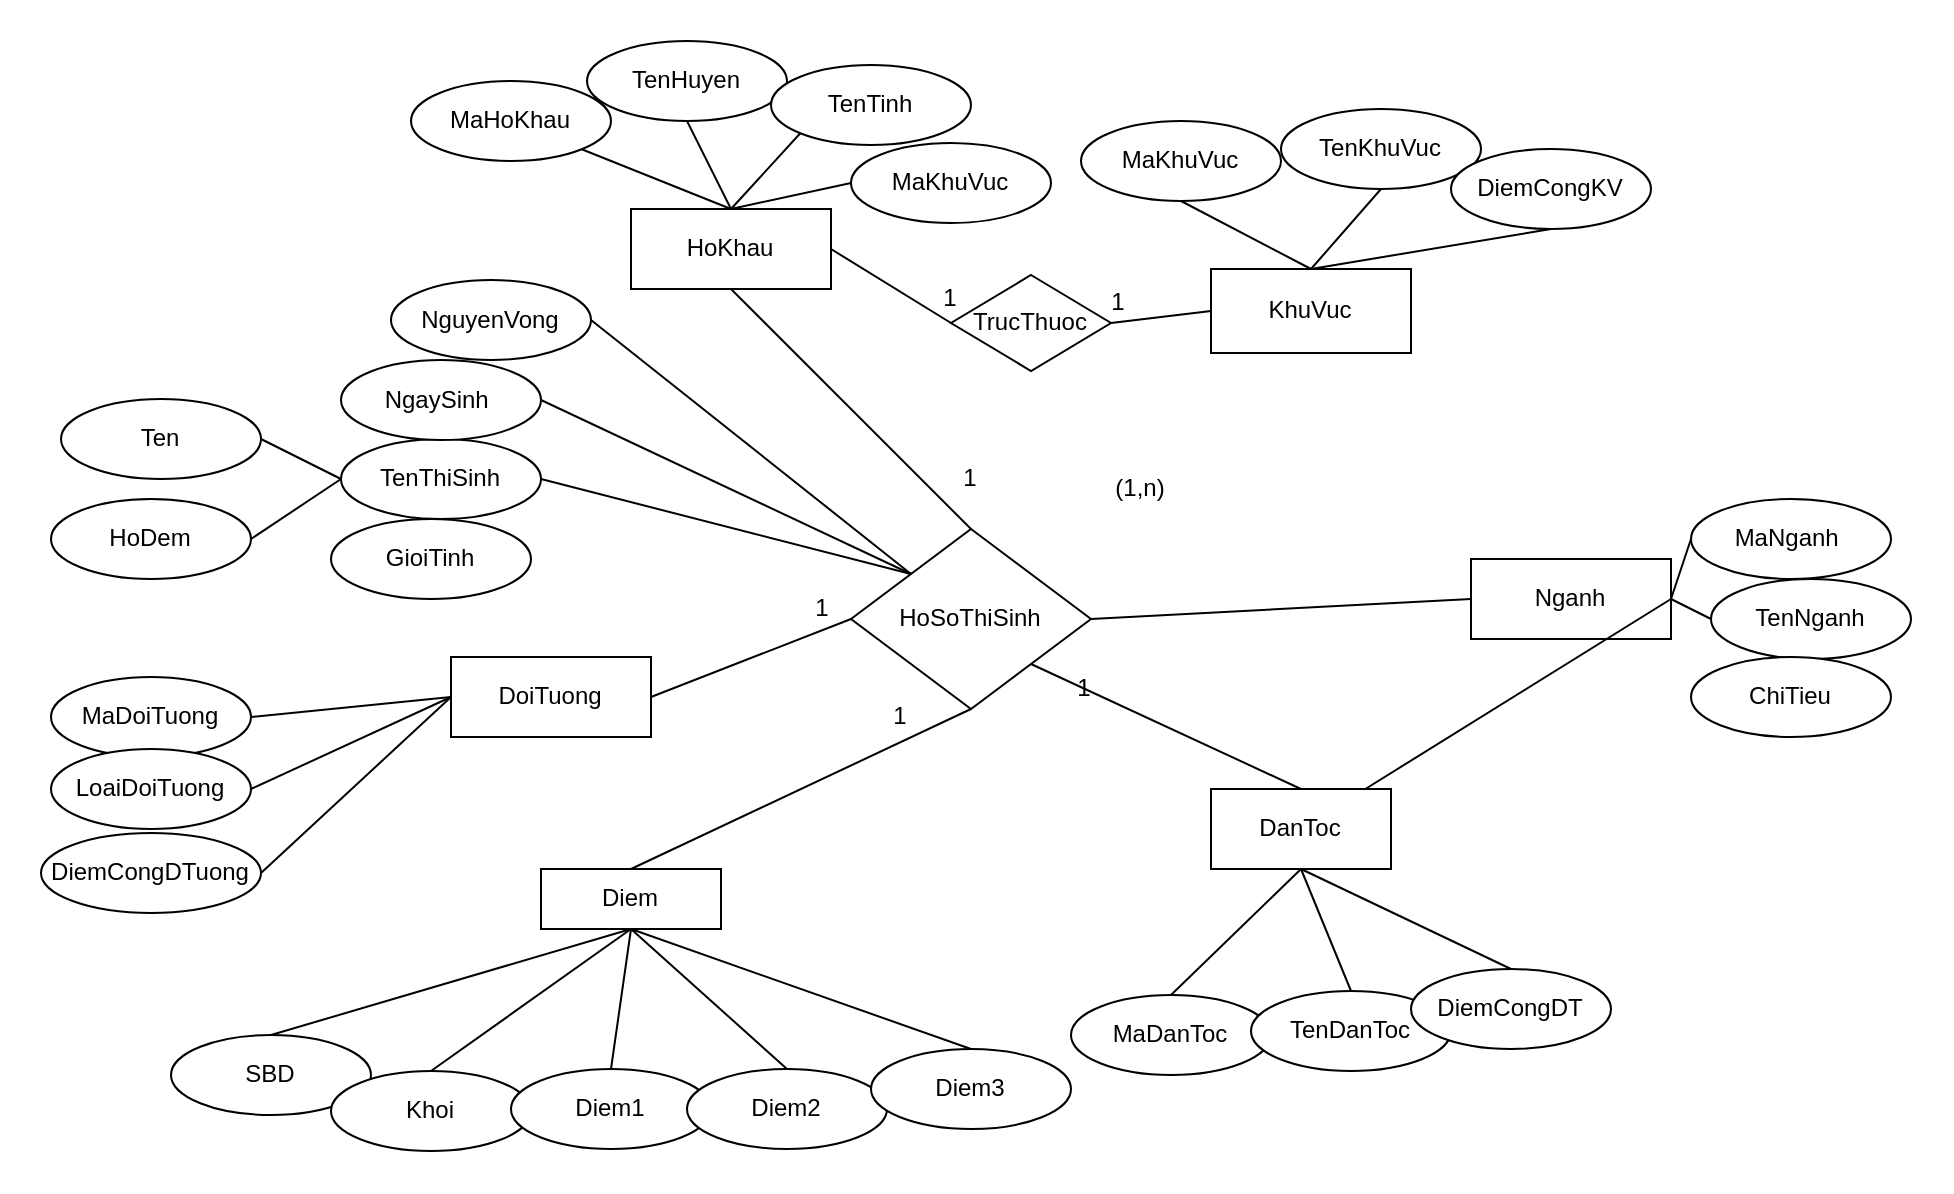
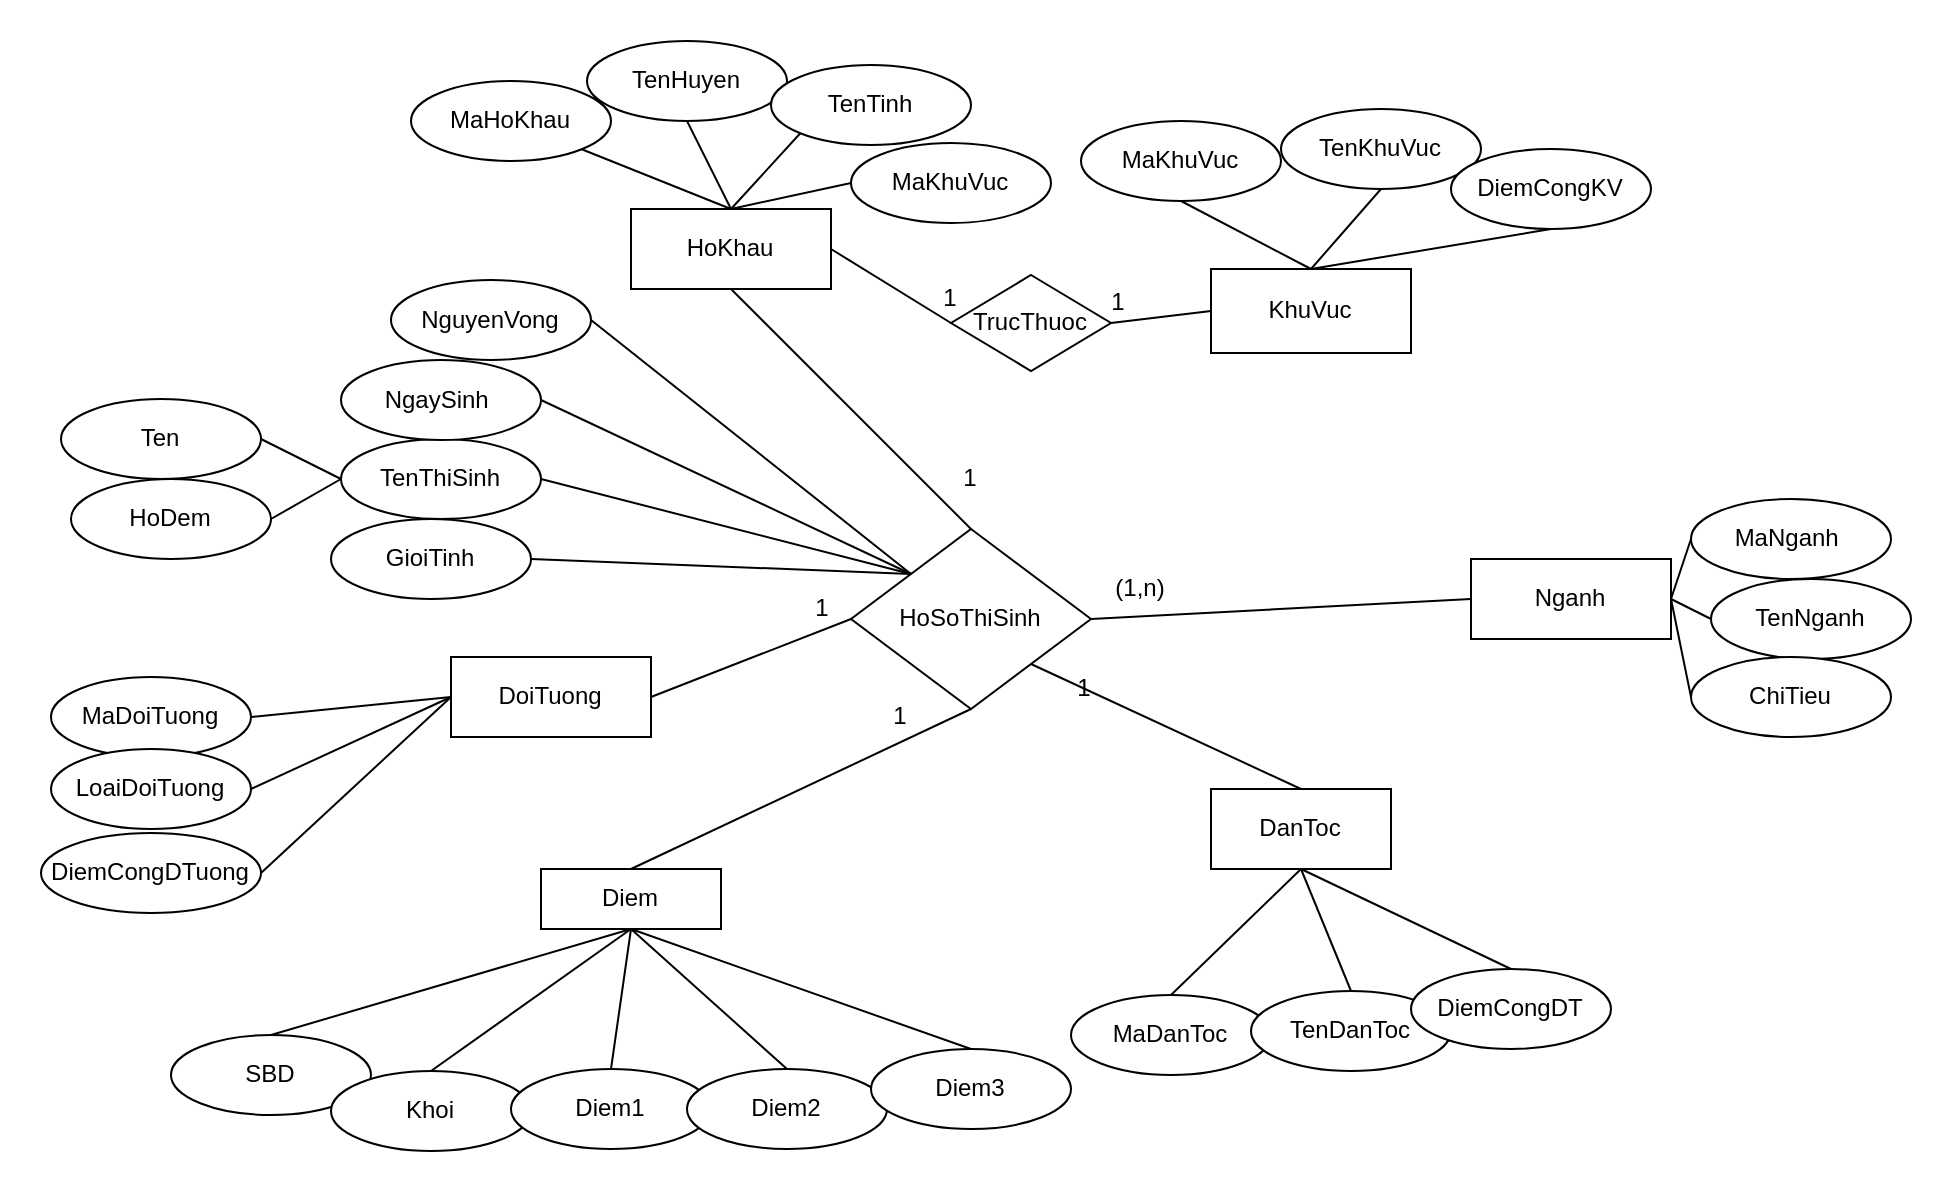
node "(1,n)": moved (1141, 489) -> (1141, 589)
node "HoDem": moved (151, 539) -> (171, 519)
edge "GioiTinh" -- "HoSoThiSinh": added
edge "Nganh" -- "DanToc": now "Nganh" -- "ChiTieu"
